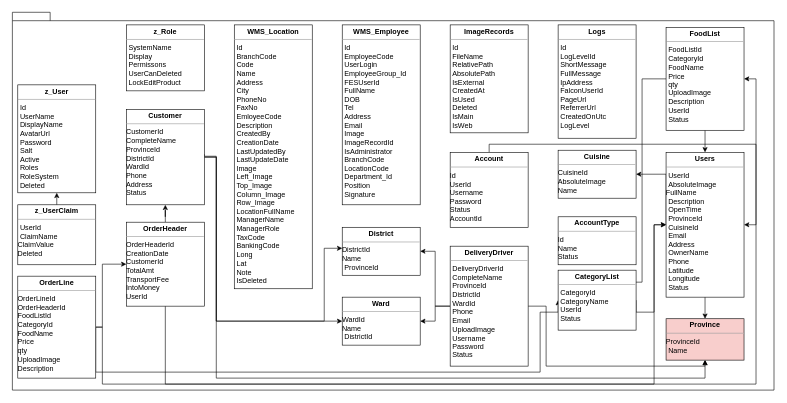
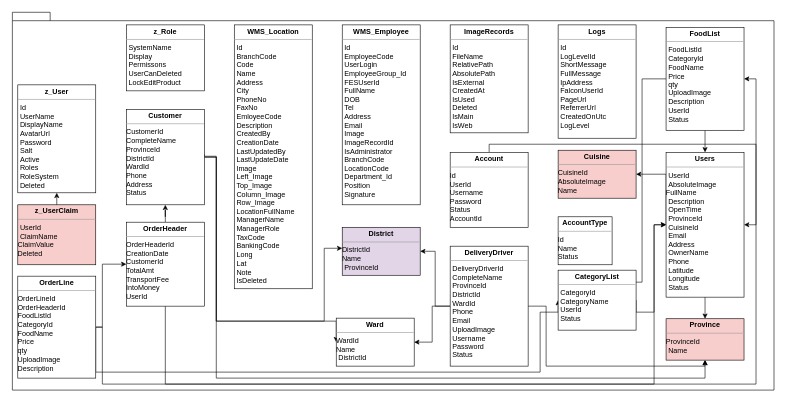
node "Cuisine CuisineId AbsoluteImage Name": fillcolor #ffffff -> #f8cecc
node "z_UserClaim UserId ClaimName ClaimValue Deleted": fillcolor #ffffff -> #f8cecc
node "AccountType Id Name Status": size 78x48 -> 54x48
node "District DistrictId NameProvinceId": fillcolor #ffffff -> #e1d5e7
node "Ward WardId NameDistrictId": moved (381, 321) -> (375, 342)
